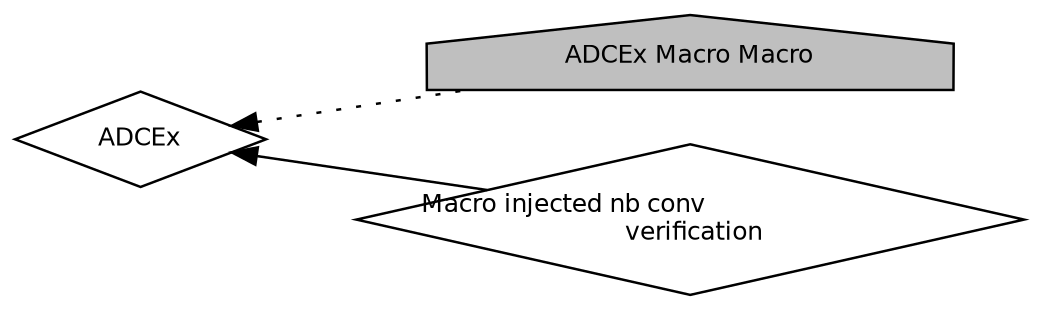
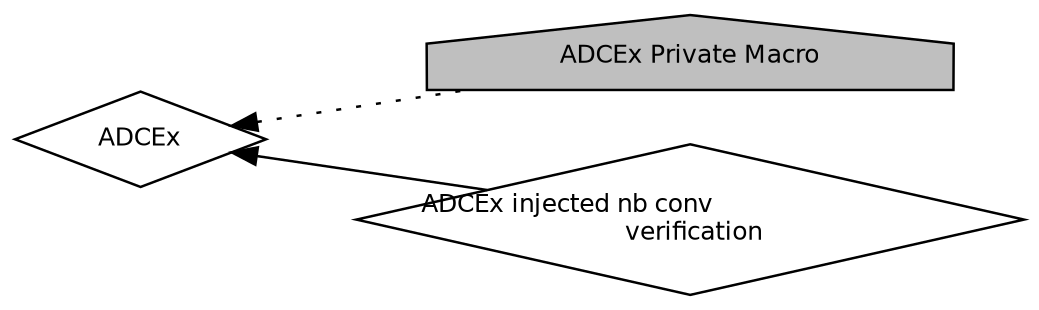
node "ADCEx Macro Macro": label "ADCEx Macro Macro" -> "ADCEx Private Macro"
node "Macro injected nb conv verification": label "Macro injected nb conv verification" -> "ADCEx injected nb conv verification"
